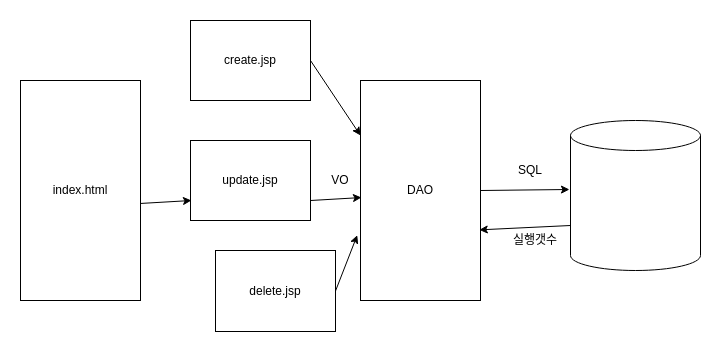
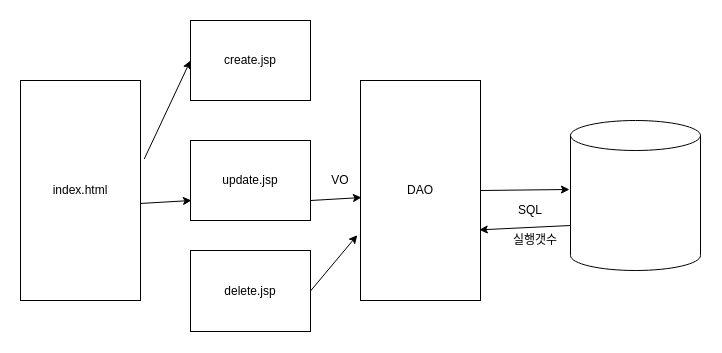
edge "create.jsp" -> "DAO": removed
edge "index.html" -> "create.jsp": added
node "SQL": moved (531, 171) -> (531, 211)
node "delete.jsp": moved (276, 291) -> (251, 291)
